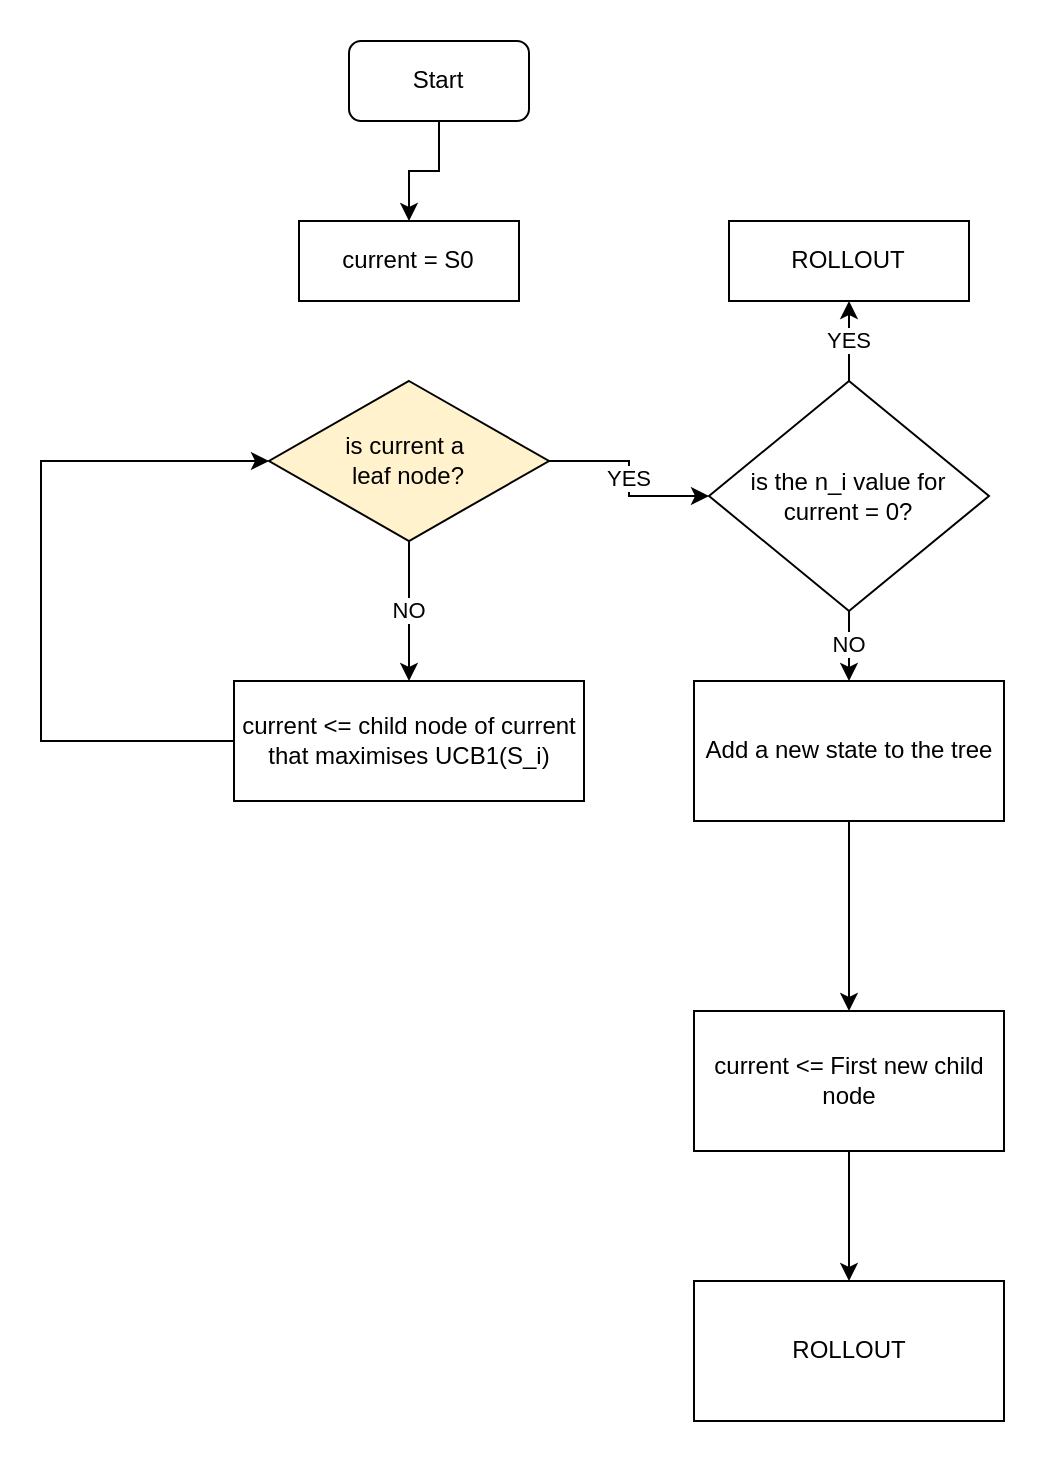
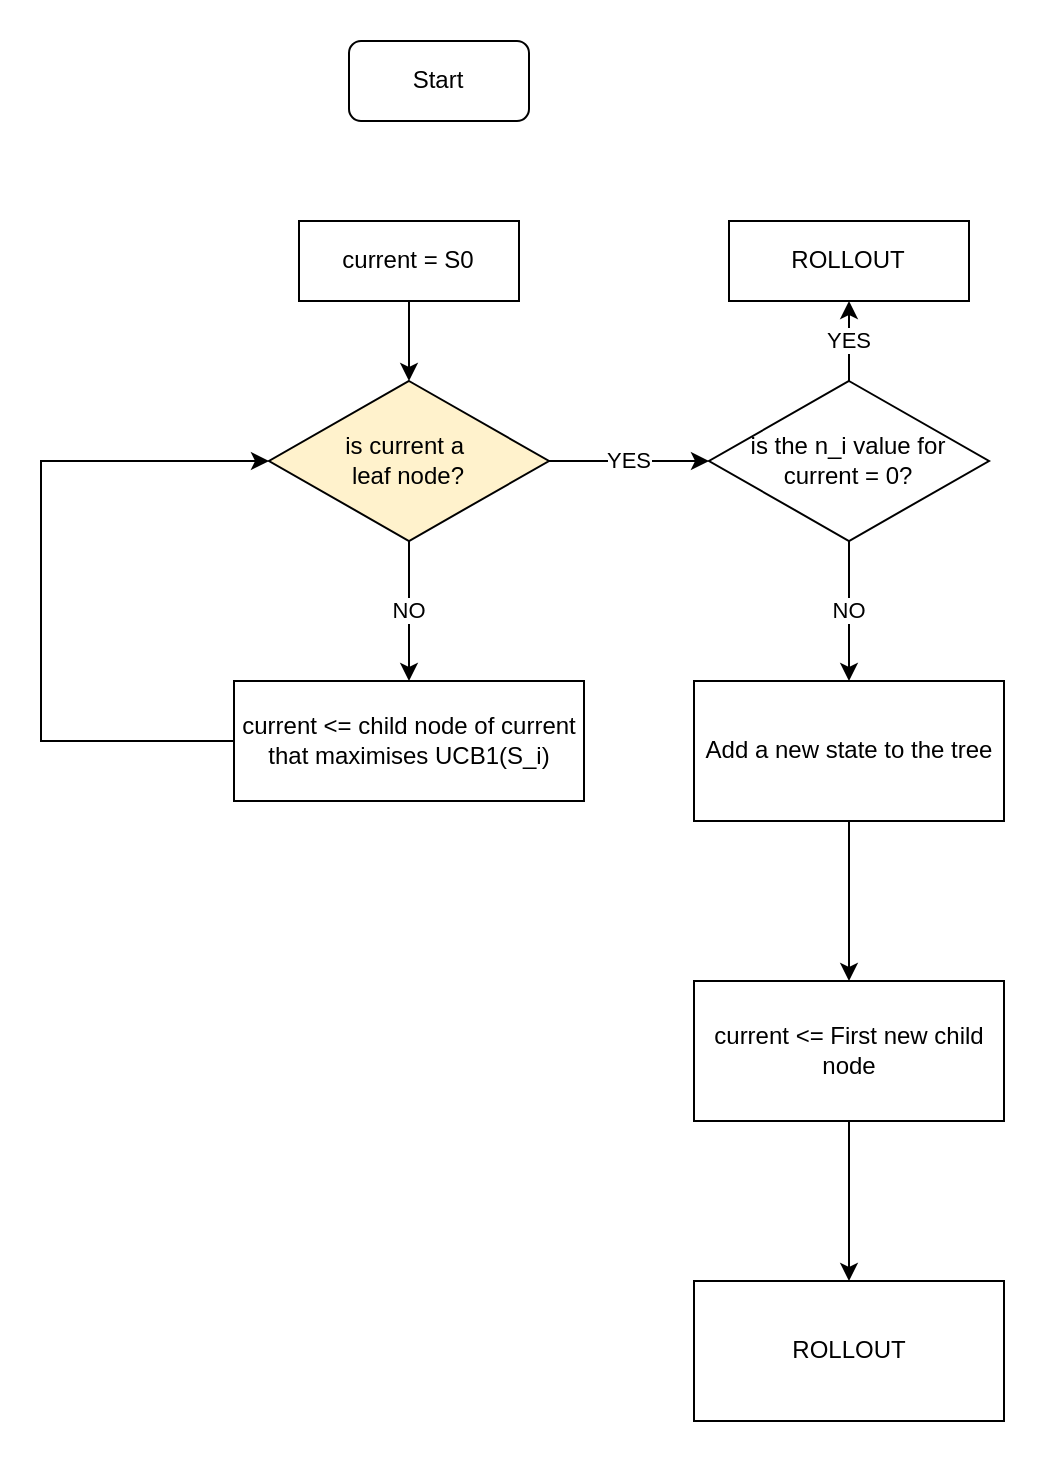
edge "Start" -> "current = S0": removed
edge "current = S0" -> "is current a leaf node?": added
node "is the n_i value for current = 0?": size 280x230 -> 280x160
node "current <= First new child node": moved (849, 1081) -> (849, 1051)
